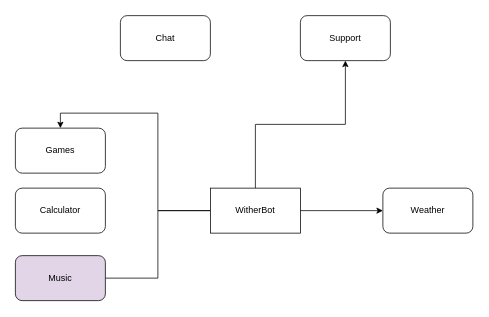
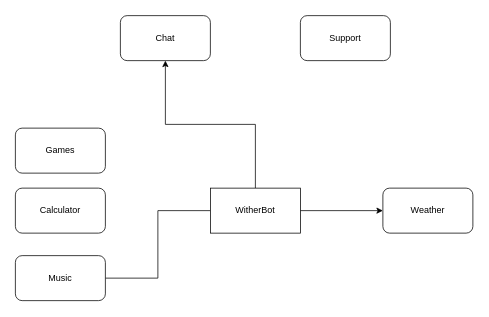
edge "WitherBot" -> "Games": removed
edge "WitherBot" -> "Chat": added
edge "WitherBot" -> "Support": removed
node "Music": fillcolor #e1d5e7 -> #ffffff
